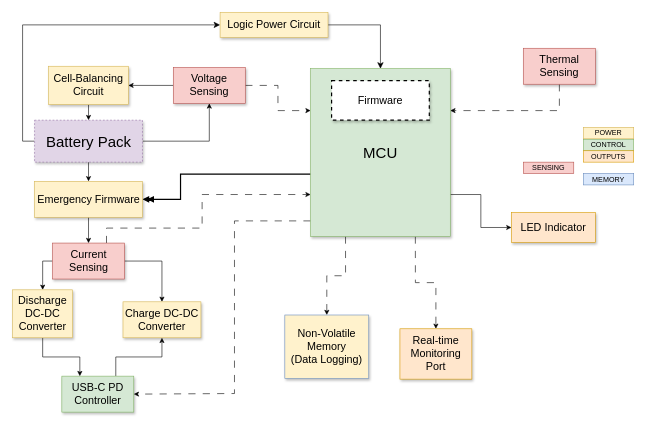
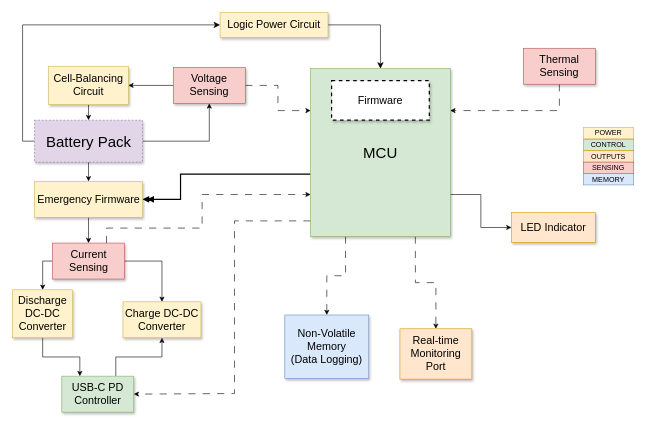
node "SENSING": moved (549, 168) -> (609, 168)
node "Non-Volatile Memory (Data Logging)": fillcolor #fff2cc -> #dae8fc
